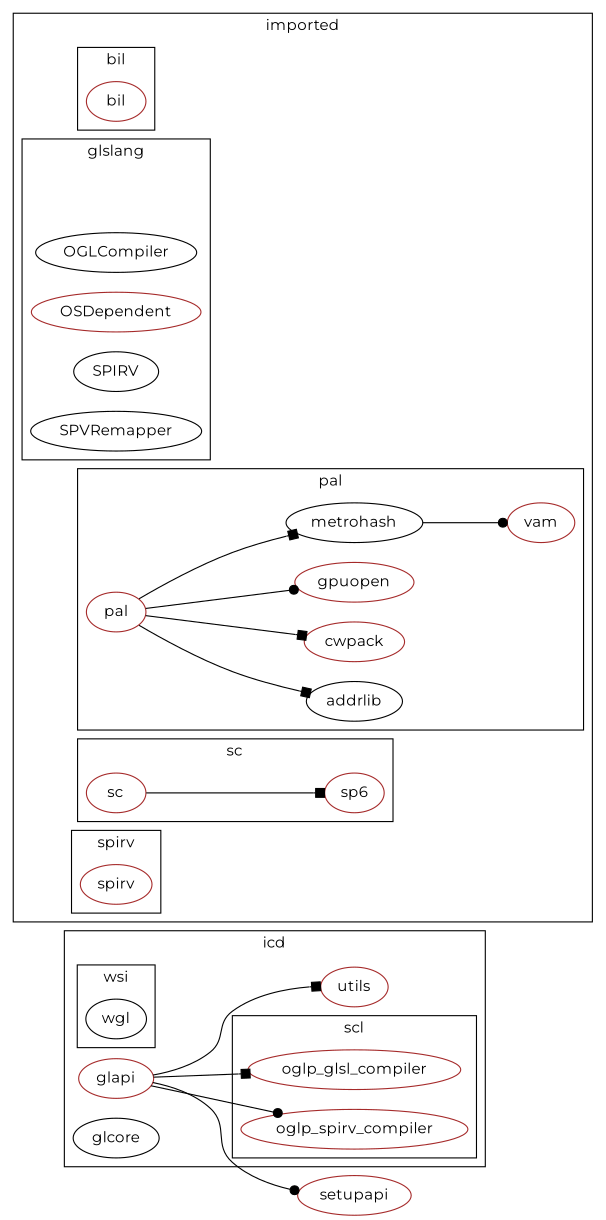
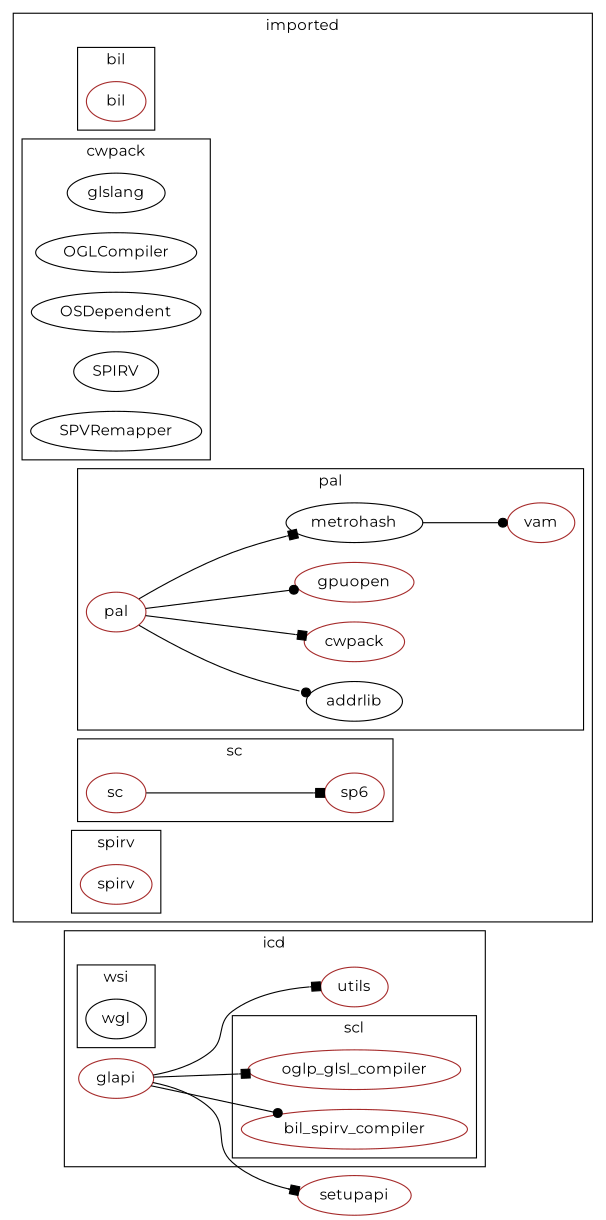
cluster "glslang": label "glslang" -> "cwpack"
node "glslang": added
node "OSDependent": color brown -> black
edge "pal" -> "addrlib": arrowhead box -> dot
node "oglp_spirv_compiler": label "oglp_spirv_compiler" -> "bil_spirv_compiler"
edge "glapi" -> "setupapi": arrowhead dot -> box
node "glcore": removed
